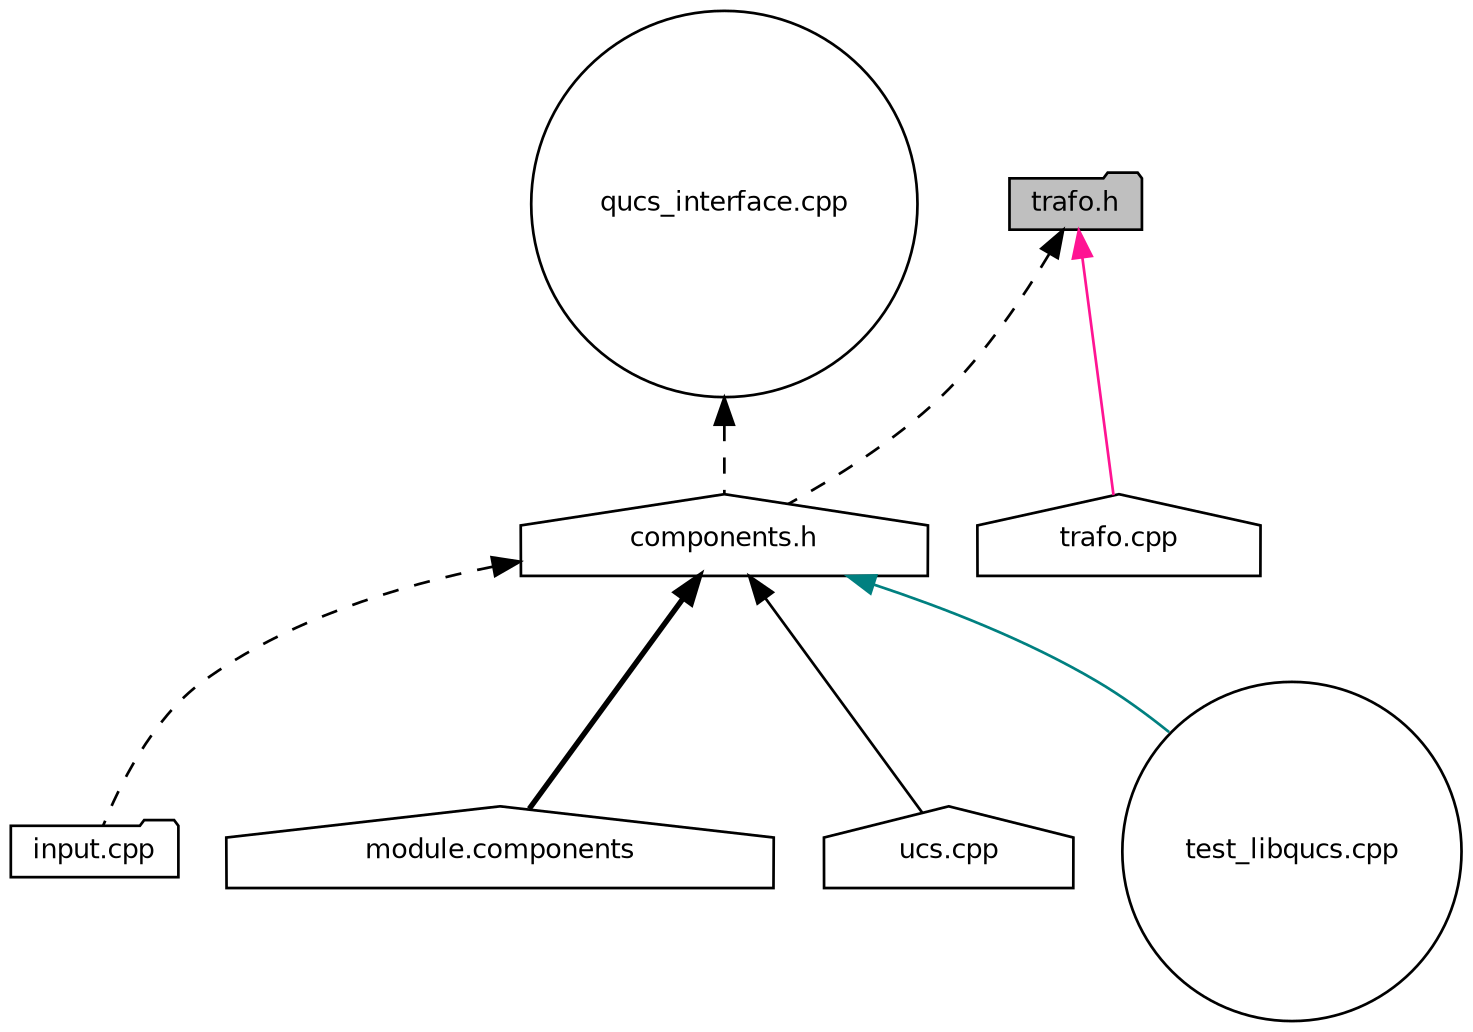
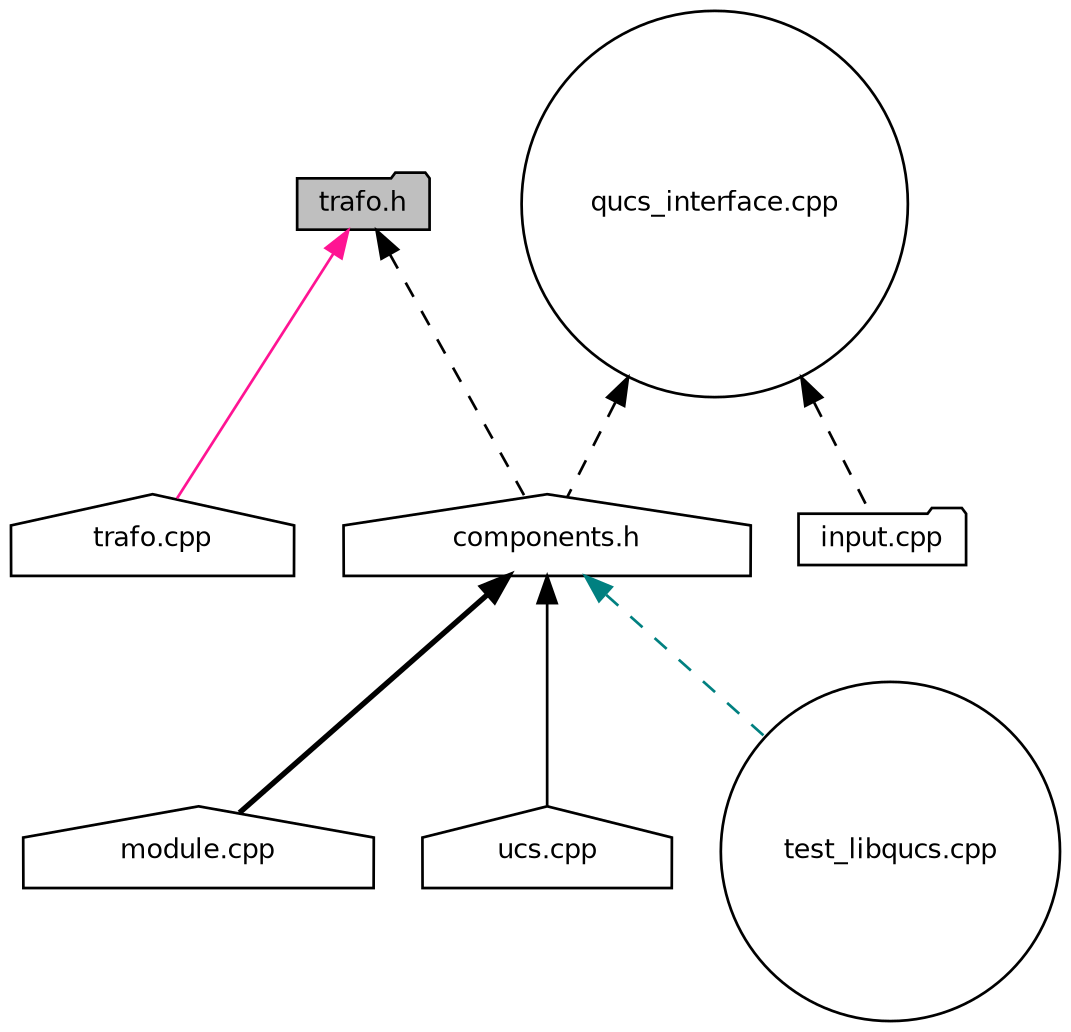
edge "input.cpp" -> "components.h": now "input.cpp" -> "qucs_interface.cpp"
edge "test_libqucs.cpp" -> "components.h": style solid -> dashed
node "module.components": label "module.components" -> "module.cpp"
